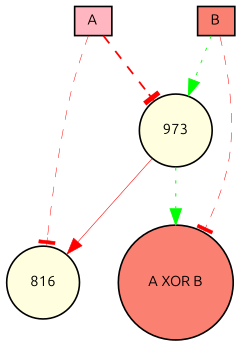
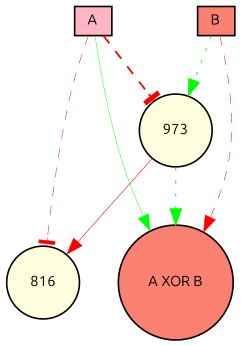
edge "A" -> "A XOR B": added
edge "B" -> "A XOR B": arrowhead tee -> normal
